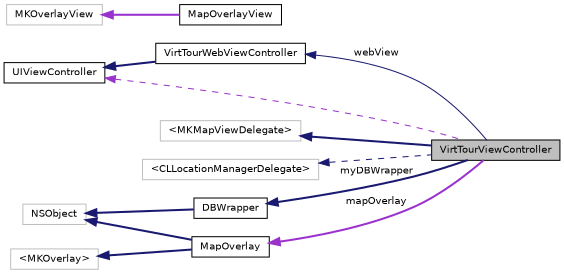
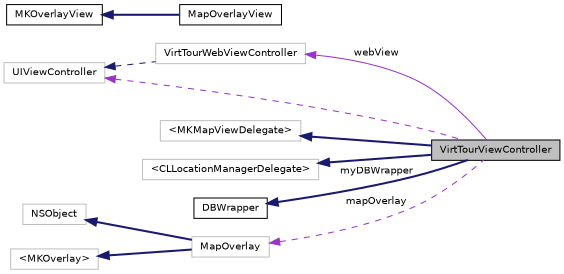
node "MKOverlayView": color grey75 -> black
edge "MapOverlayView" -> "MKOverlayView": color darkorchid3 -> midnightblue
node "VirtTourWebViewController": color black -> grey75
edge "VirtTourWebViewController" -> "UIViewController": style bold -> dashed
node "UIViewController": color black -> grey75
edge "VirtTourViewController" -> "VirtTourWebViewController": color midnightblue -> darkorchid3
edge "VirtTourViewController" -> "<CLLocationManagerDelegate>": style dashed -> bold
edge "DBWrapper" -> "NSObject": removed
edge "VirtTourViewController" -> "MapOverlay": style bold -> dashed
node "MapOverlay": color black -> grey75
